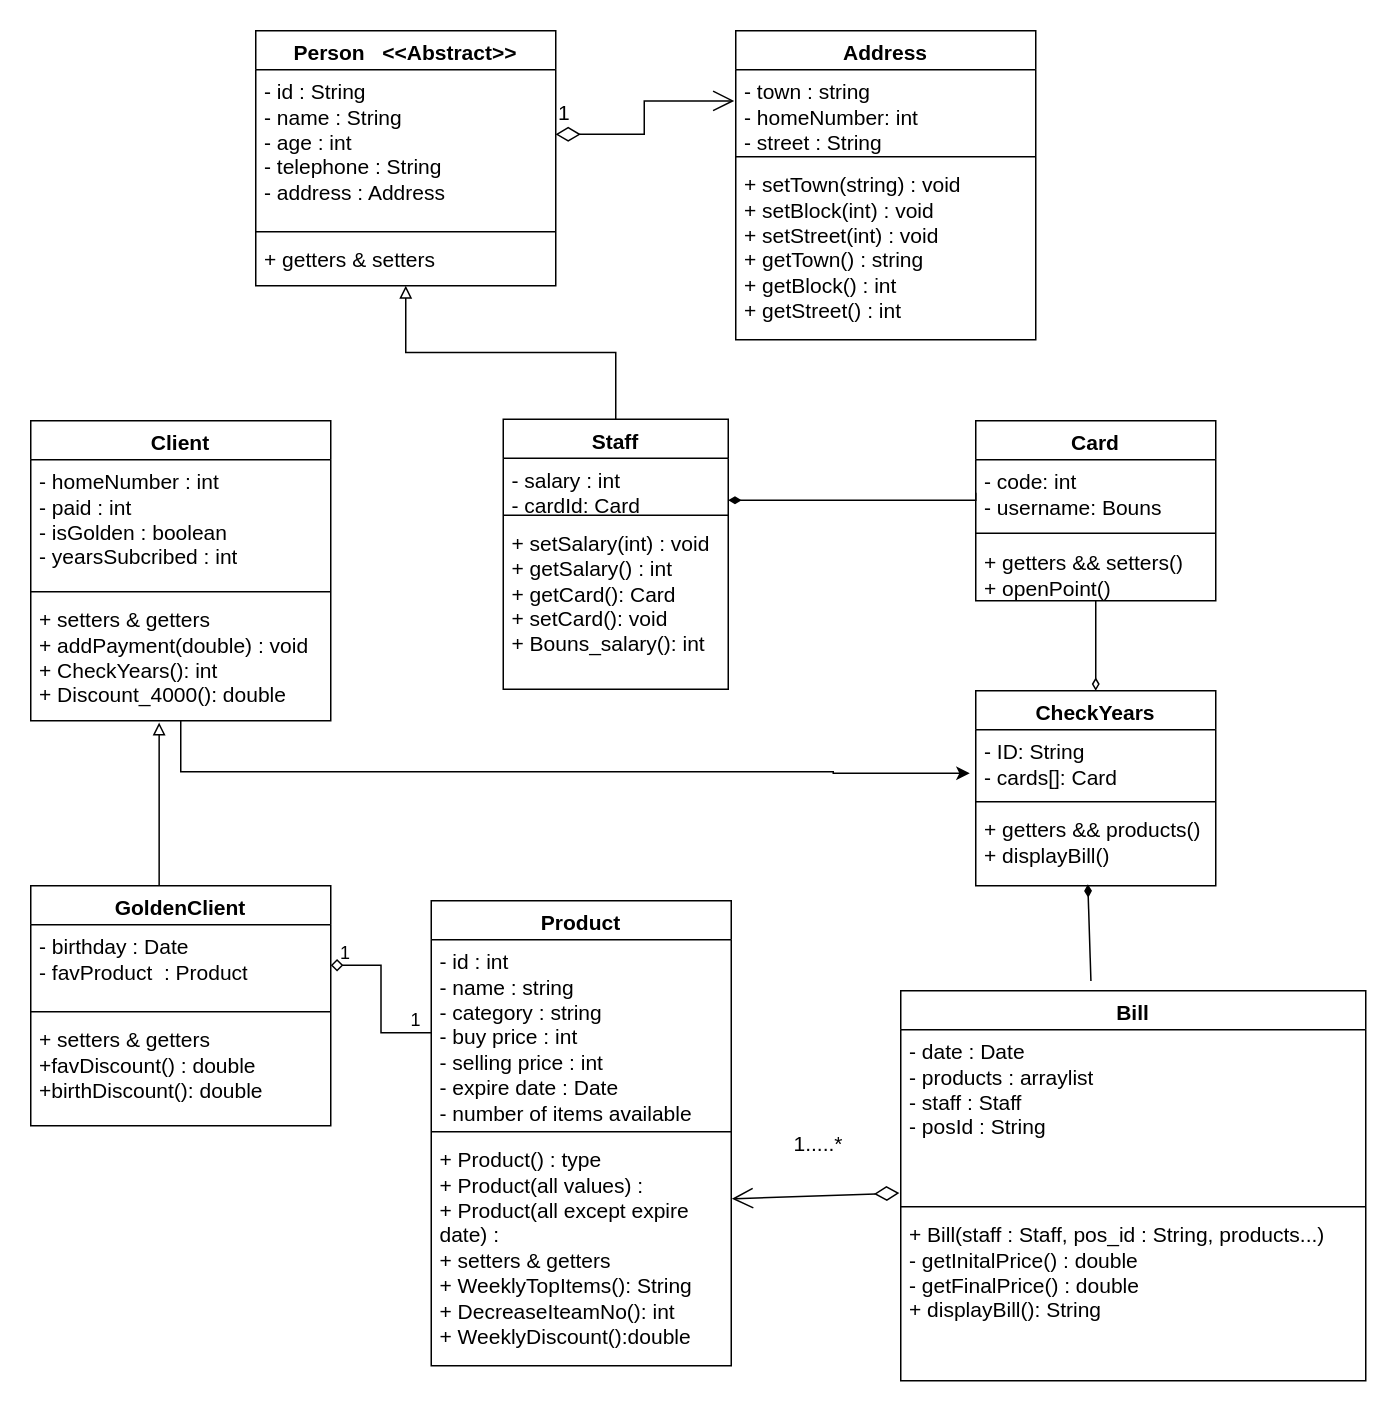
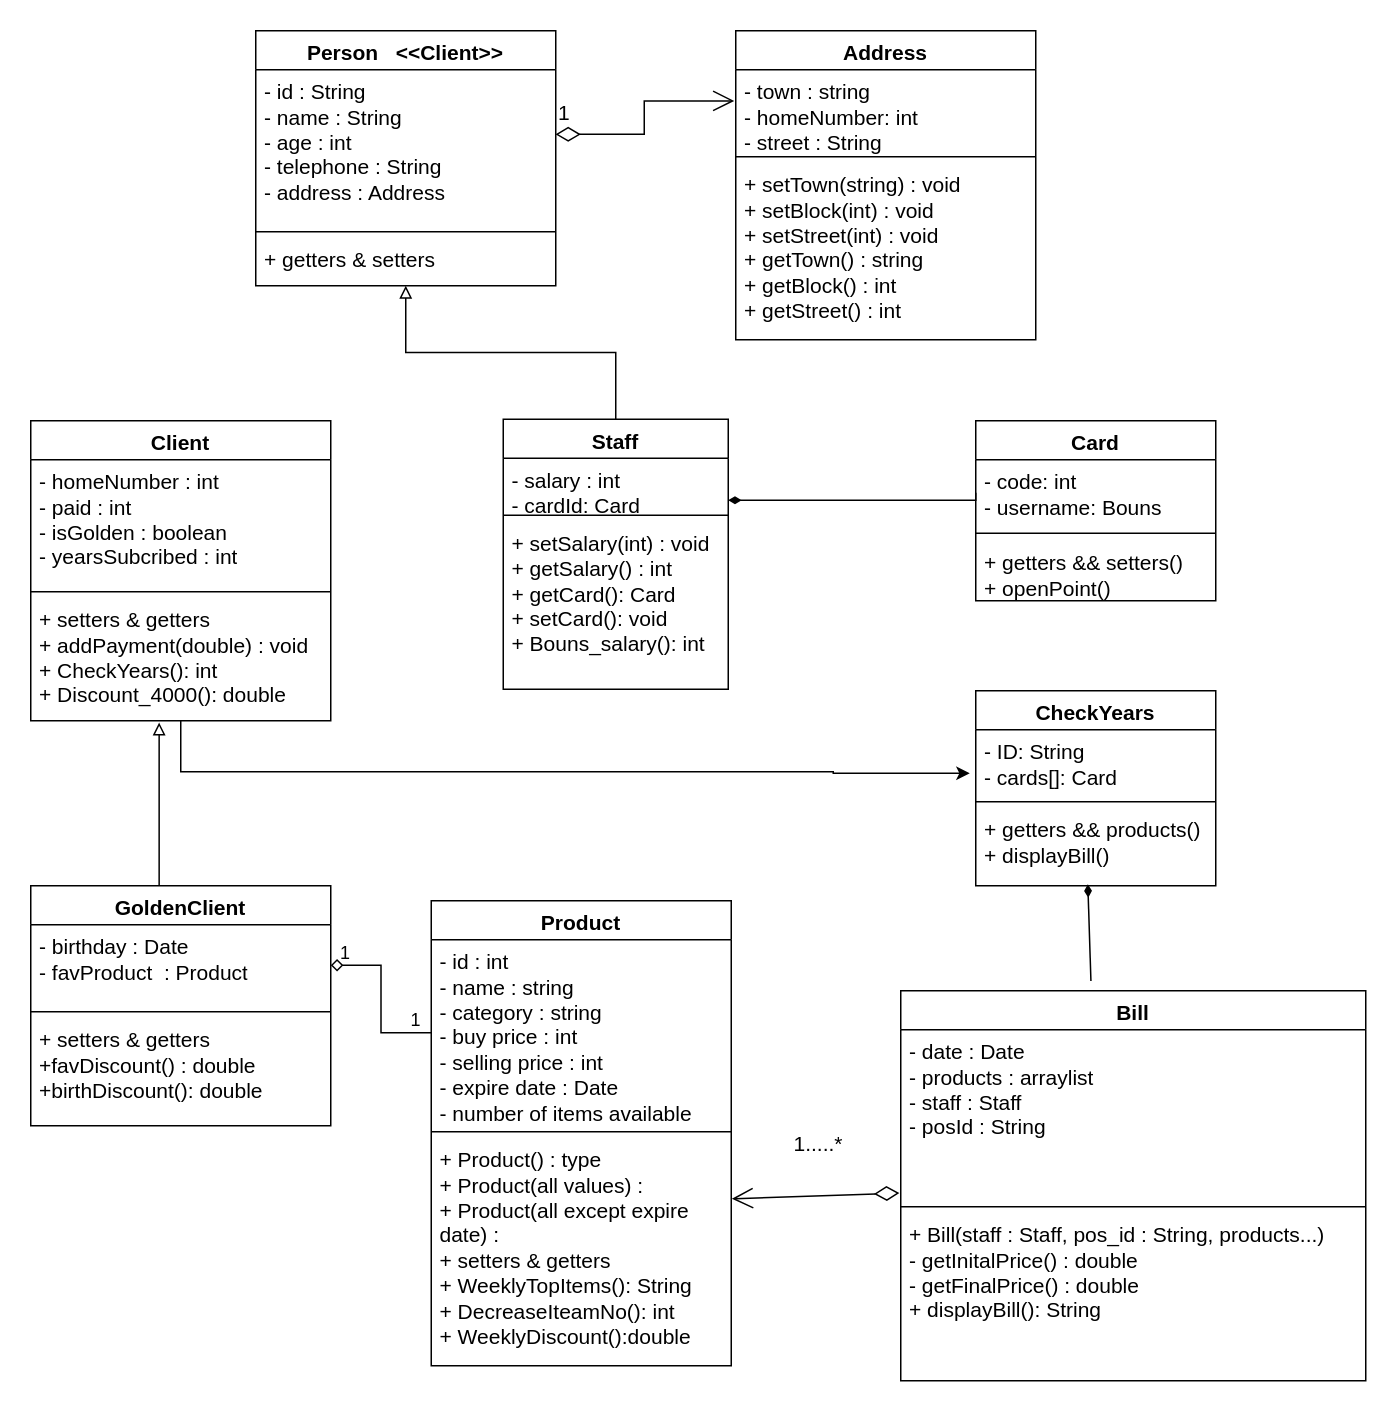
node "Person <<Abstract>>": label "Person <<Abstract>>" -> "Person <<Client>>"
edge "+ getters && setters()+ openPoint()" -> "CheckYears": removed
